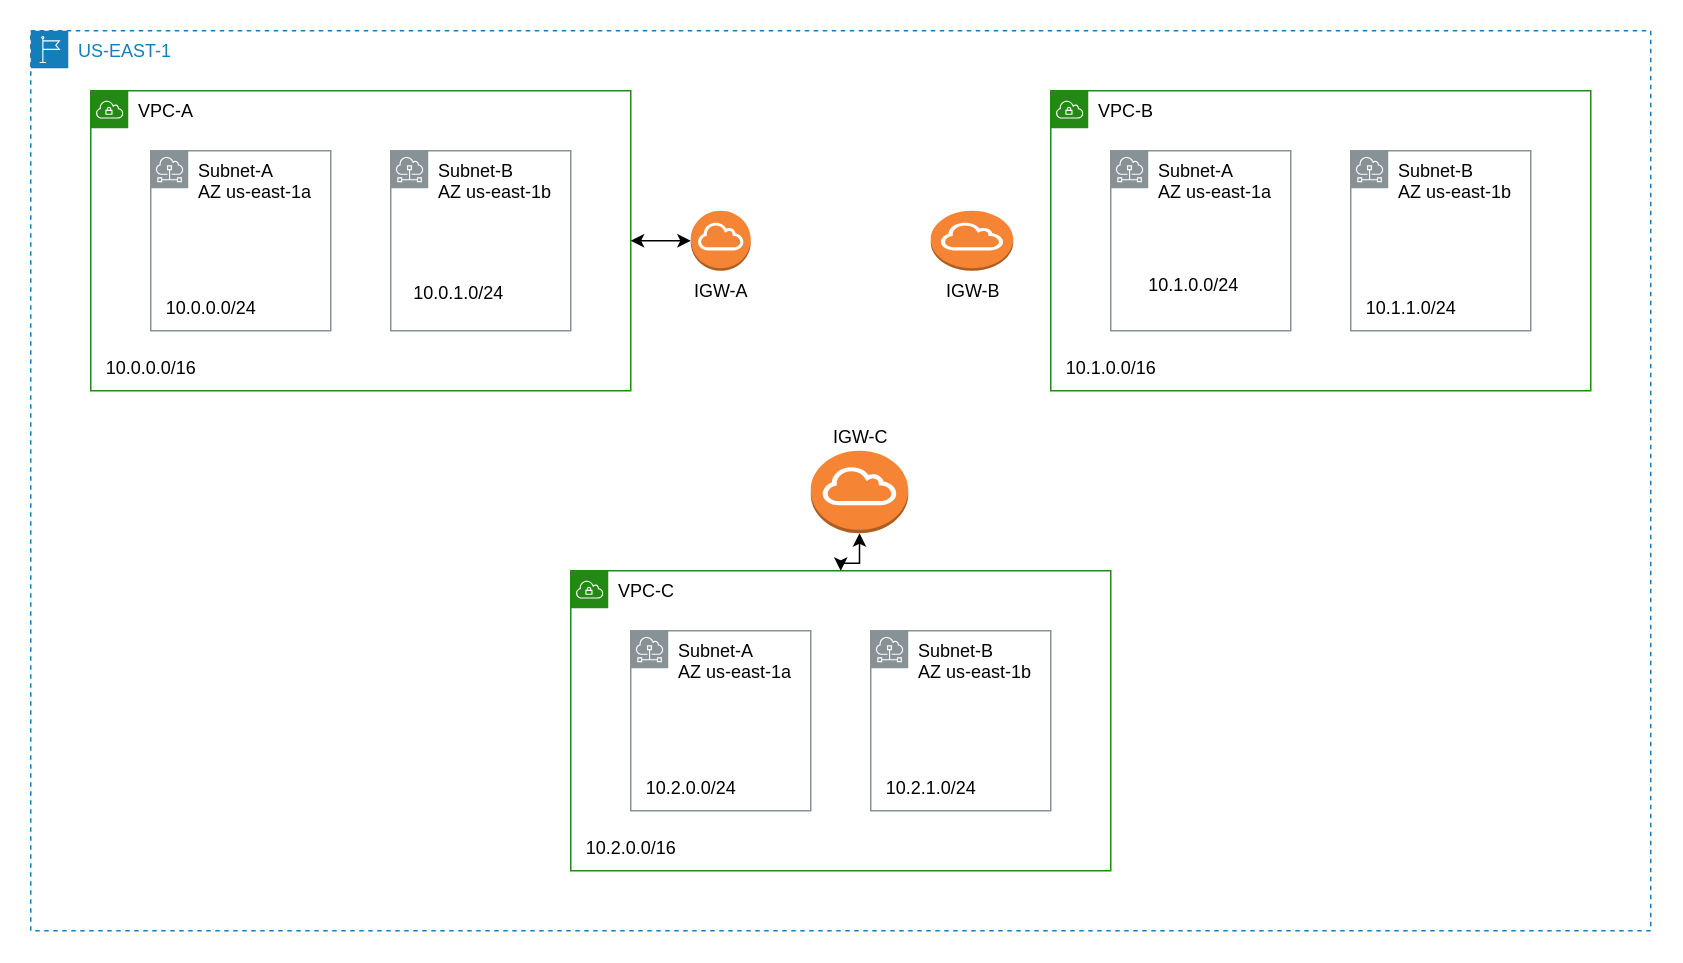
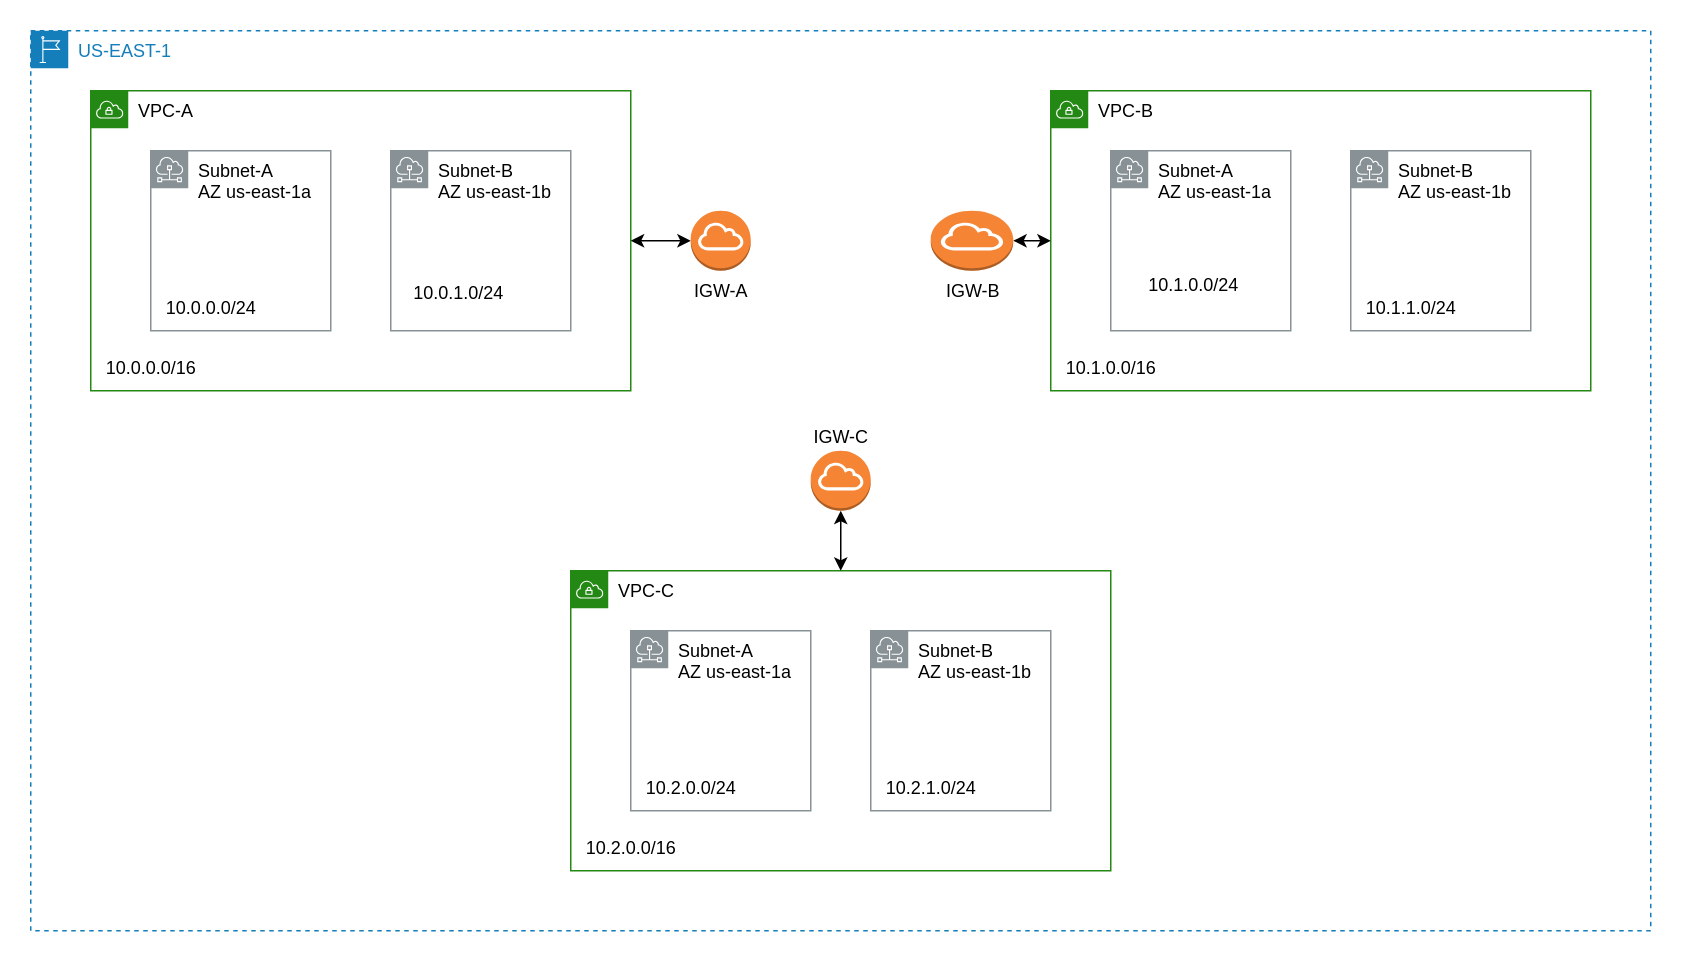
edge "IGW-B" -- "VPC-B": added
node "IGW-C": size 98x83 -> 60x60
